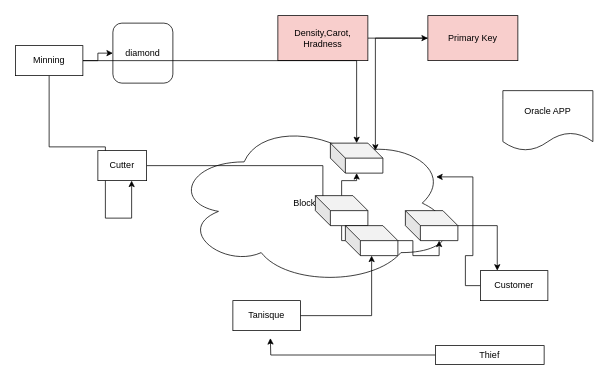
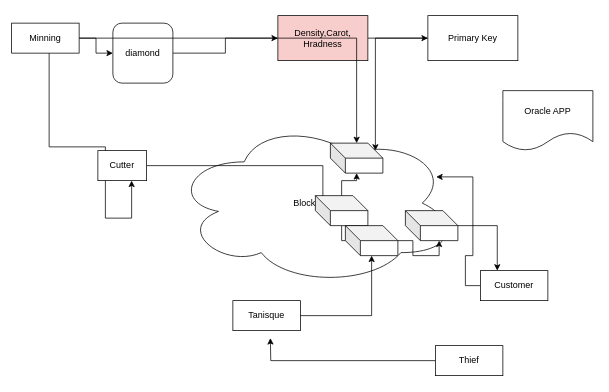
node "Primary Key": fillcolor #f8cecc -> #ffffff
edge "diamond" -> "Density,Carot, Hradness": added
node "Minning": moved (49, 60) -> (45, 38)
node "Thief": size 109x19 -> 68x30
